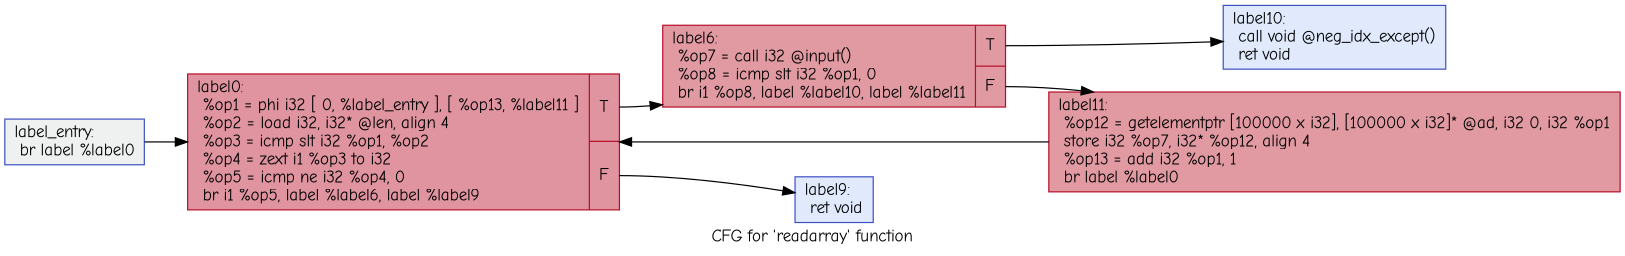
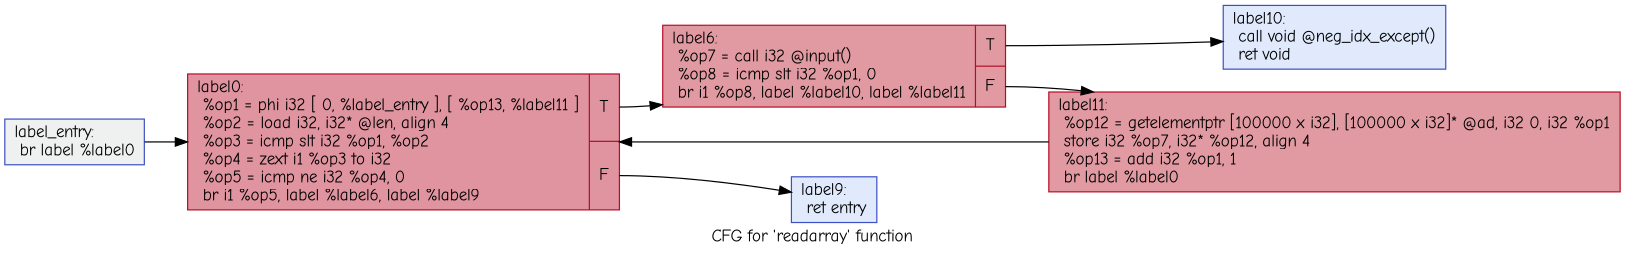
node "label9:": text "ret void" -> "ret entry"
